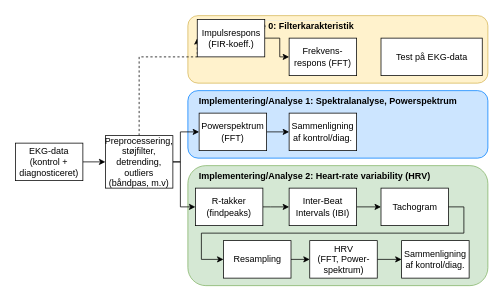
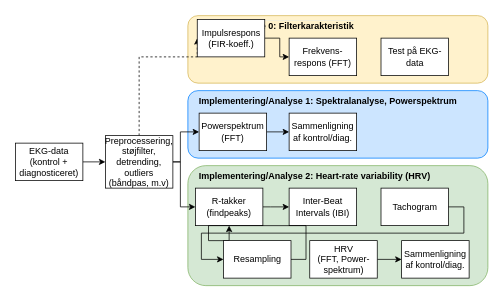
node "Test på EKG-data": size 101x38 -> 68x38
edge "Inter-Beat Intervals (IBI)" -> "Tachogram": removed
edge "Resampling" -> "HRV (FFT, Power-spektrum)": now "Resampling" -> "R-takker (findpeaks)"
